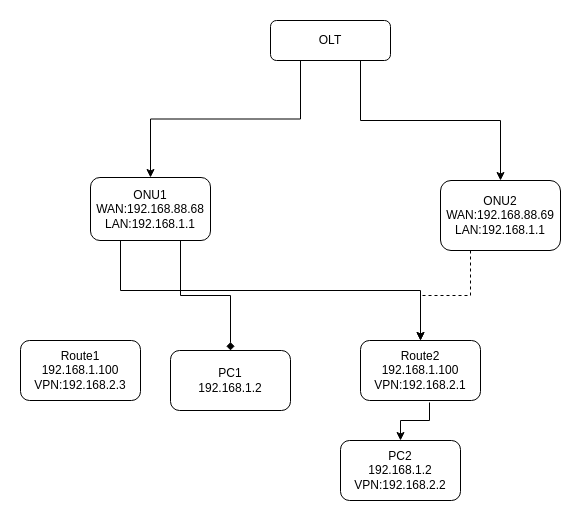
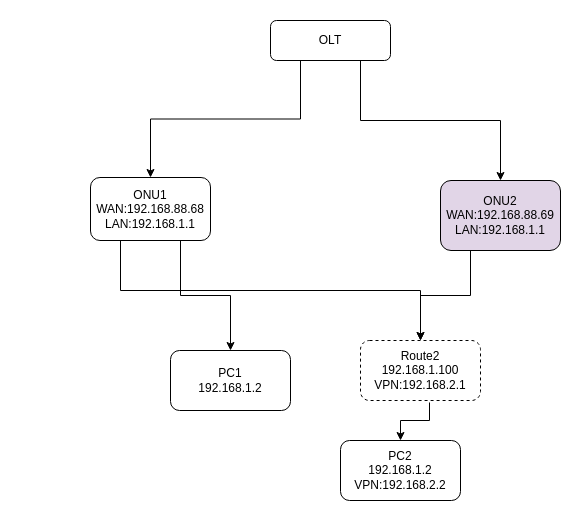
node "ONU2 WAN:192.168.88.69 LAN:192.168.1.1": fillcolor #ffffff -> #e1d5e7
edge "ONU2 WAN:192.168.88.69 LAN:192.168.1.1" -> "Route2 192.168.1.100 VPN:192.168.2.1": style dashed -> solid
edge "ONU1 WAN:192.168.88.68 LAN:192.168.1.1" -> "PC1 192.168.1.2": arrowhead diamond -> classic
node "Route1 192.168.1.100 VPN:192.168.2.3": removed
node "Route2 192.168.1.100 VPN:192.168.2.1": style solid -> dashed
